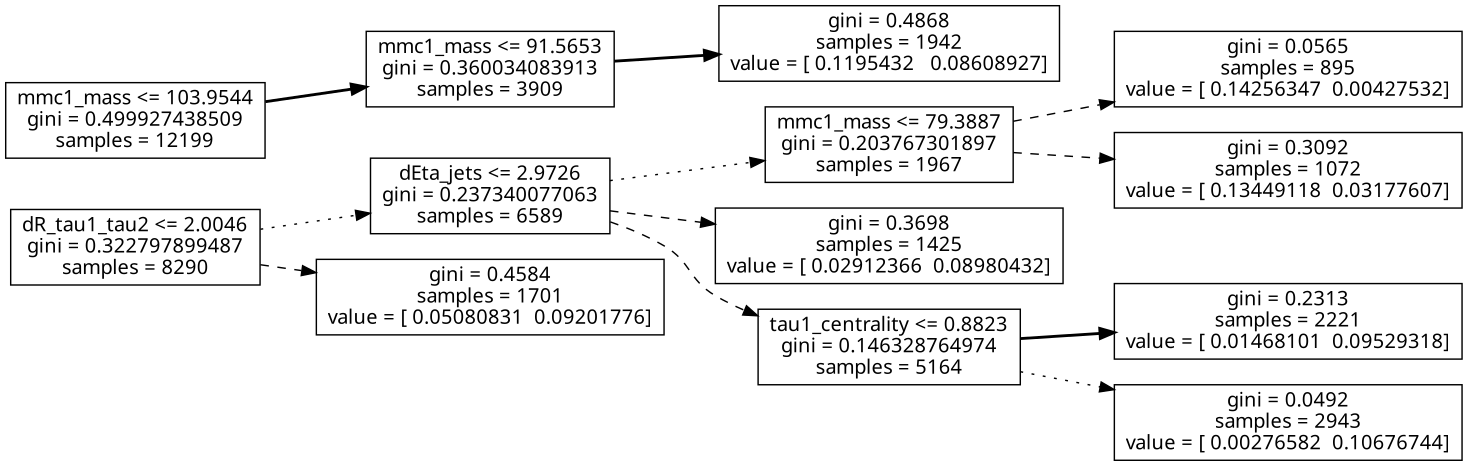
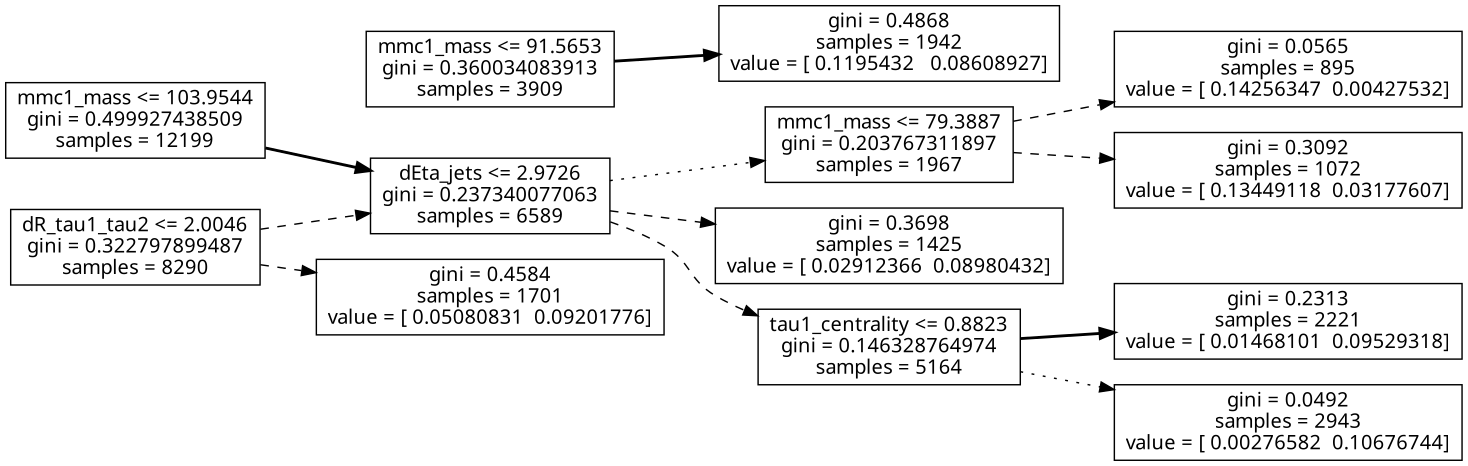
edge "mmc1_mass <= 103.9544 gini = 0.499927438509 samples = 12199" -> "mmc1_mass <= 91.5653 gini = 0.360034083913 samples = 3909": now "mmc1_mass <= 103.9544 gini = 0.499927438509 samples = 12199" -> "dEta_jets <= 2.9726 gini = 0.237340077063 samples = 6589"
node "mmc1_mass <= 79.3887 gini = 0.203767301897 samples = 1967": label "mmc1_mass <= 79.3887 gini = 0.203767301897 samples = 1967" -> "mmc1_mass <= 79.3887 gini = 0.203767311897 samples = 1967"
edge "dR_tau1_tau2 <= 2.0046 gini = 0.322797899487 samples = 8290" -> "dEta_jets <= 2.9726 gini = 0.237340077063 samples = 6589": style dotted -> dashed
